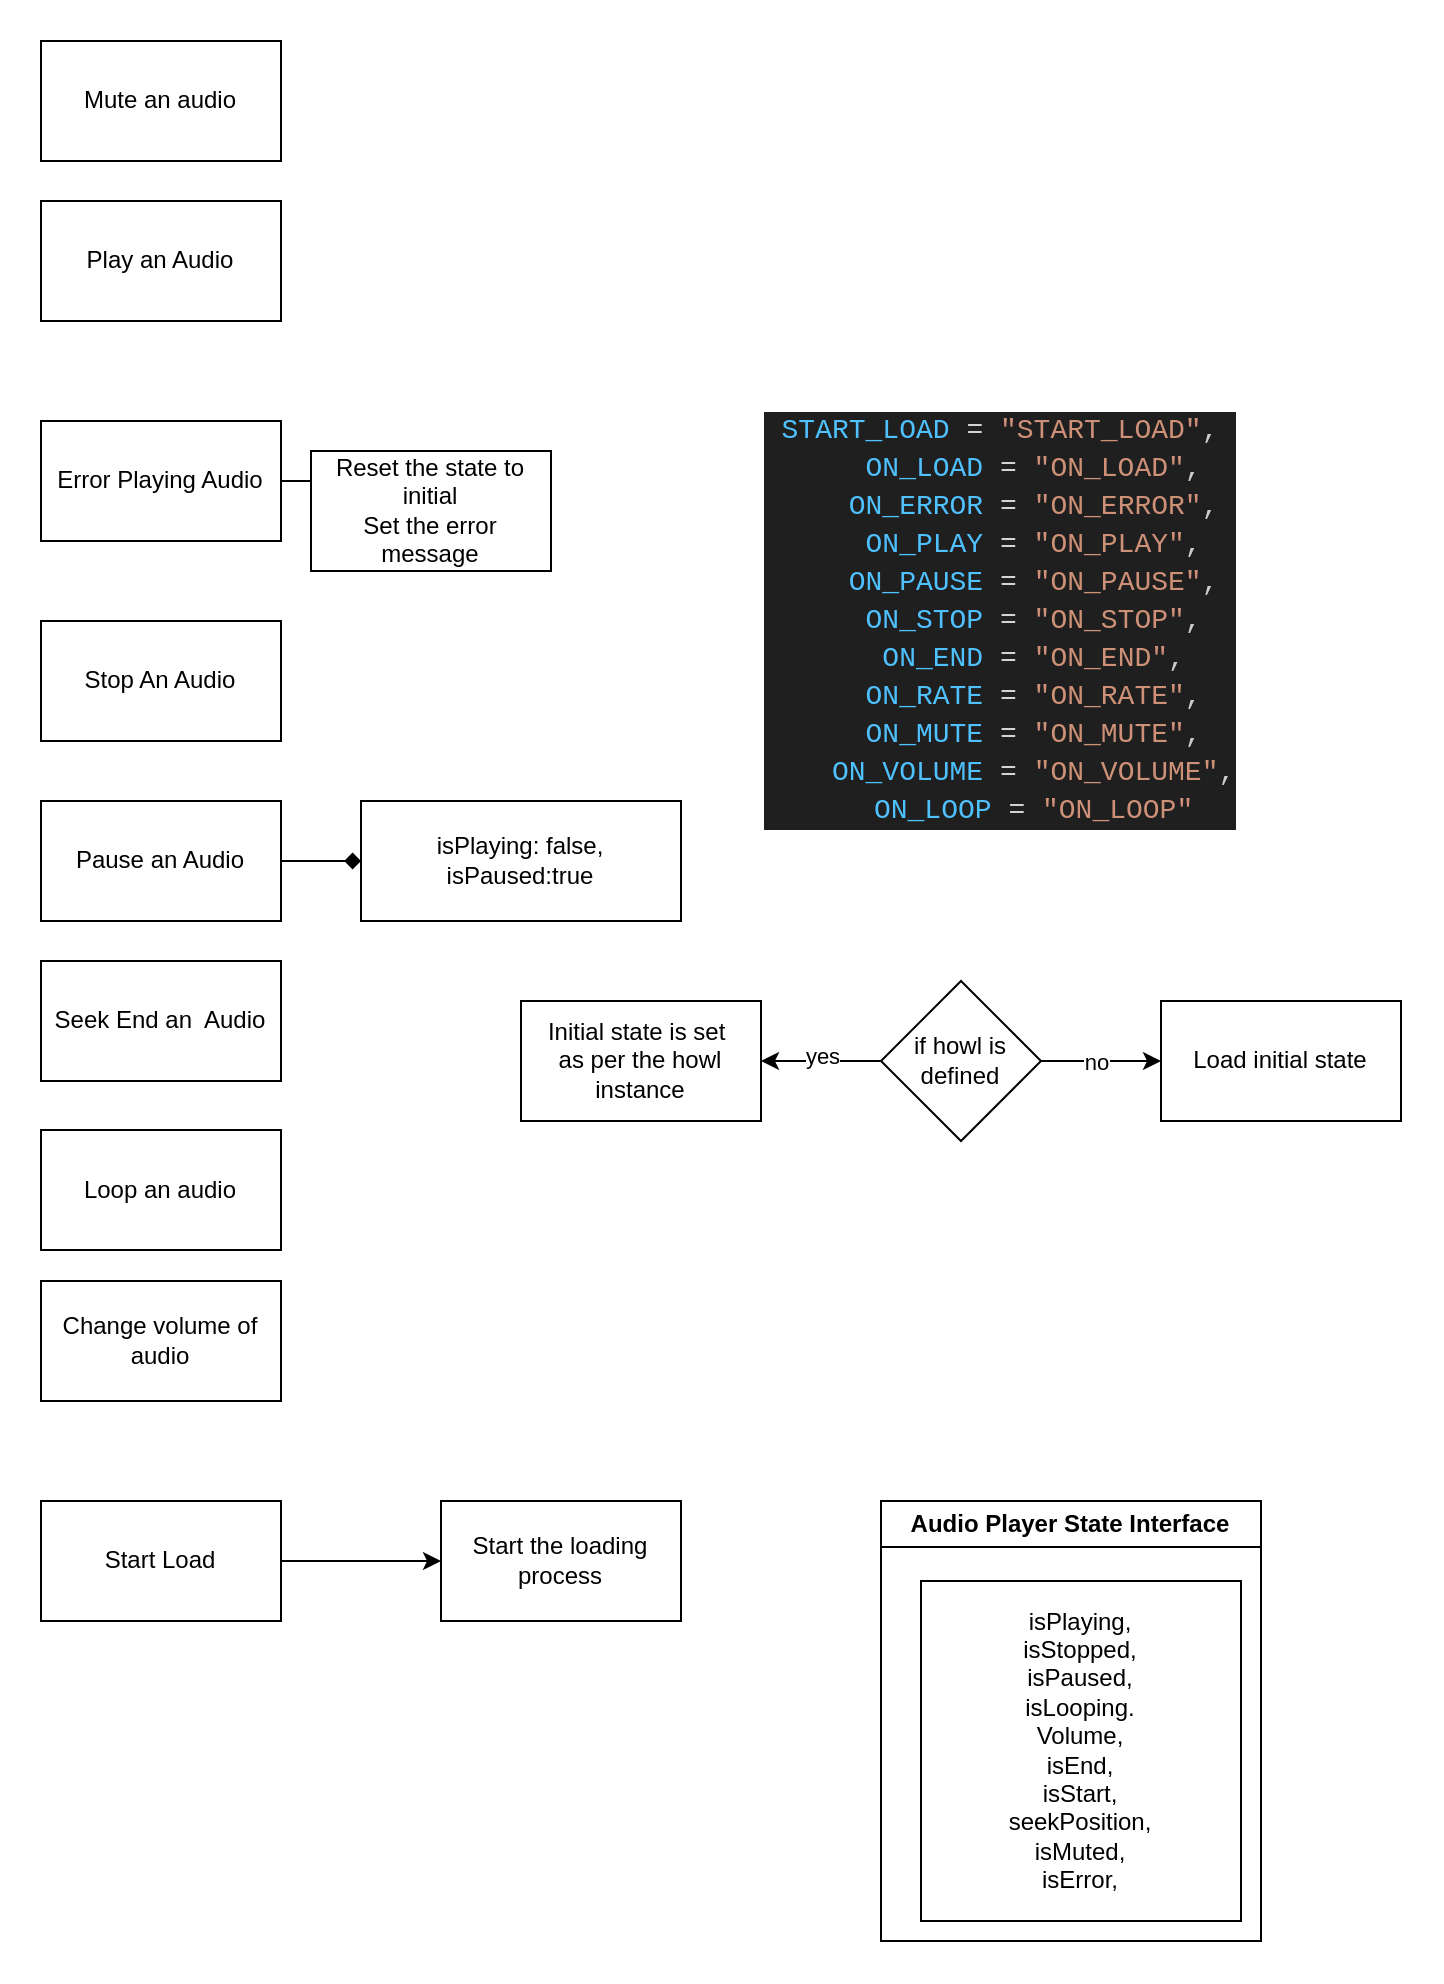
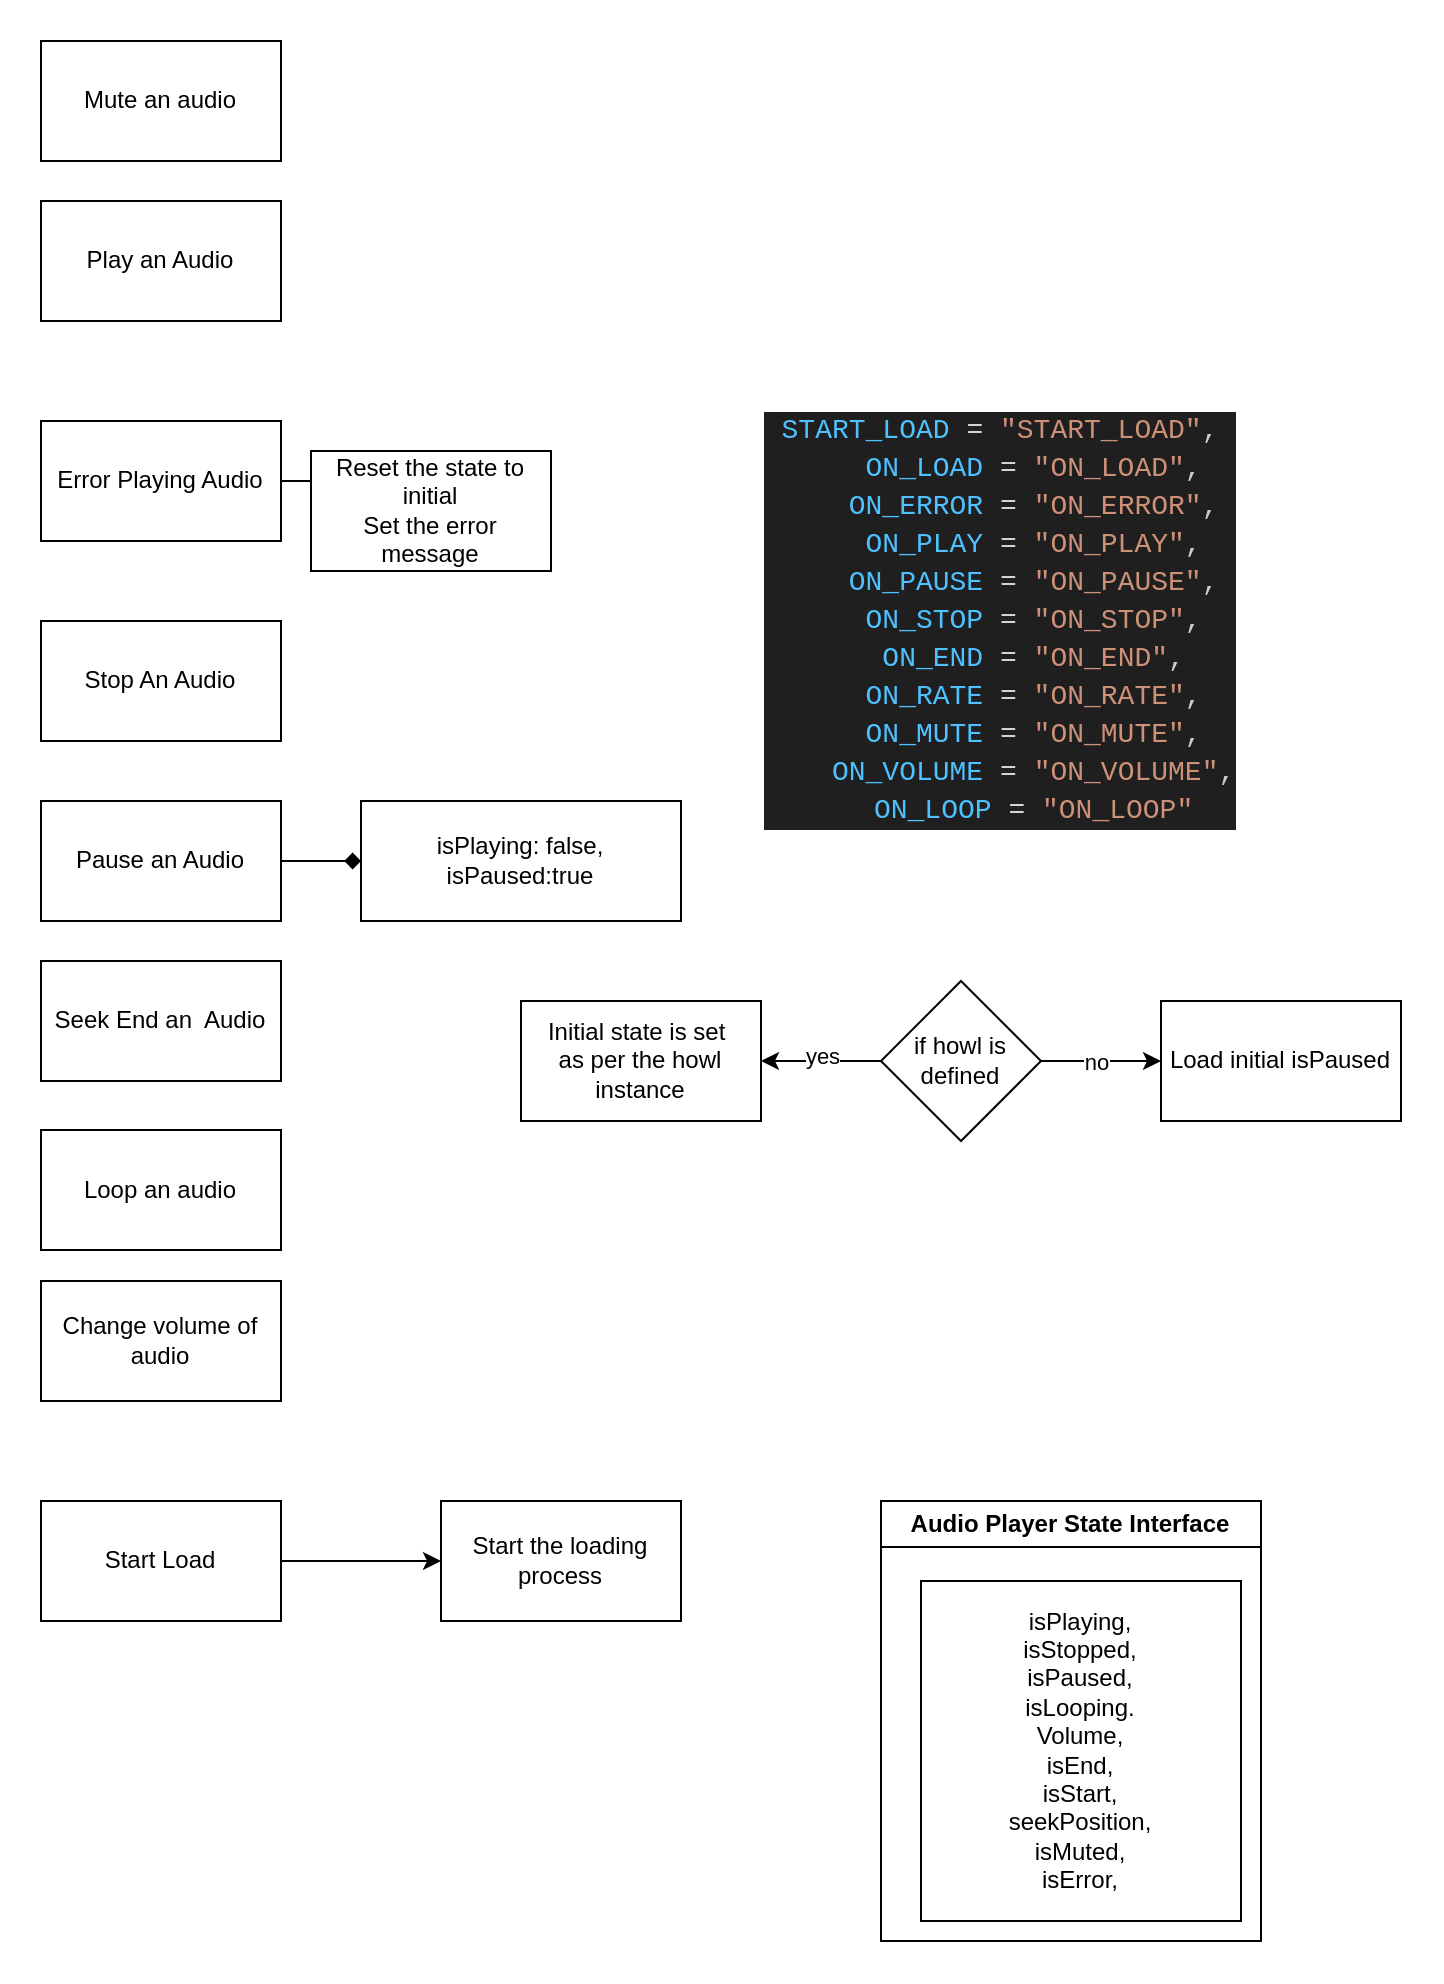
node "Load initial state": label "Load initial state" -> "Load initial isPaused"
